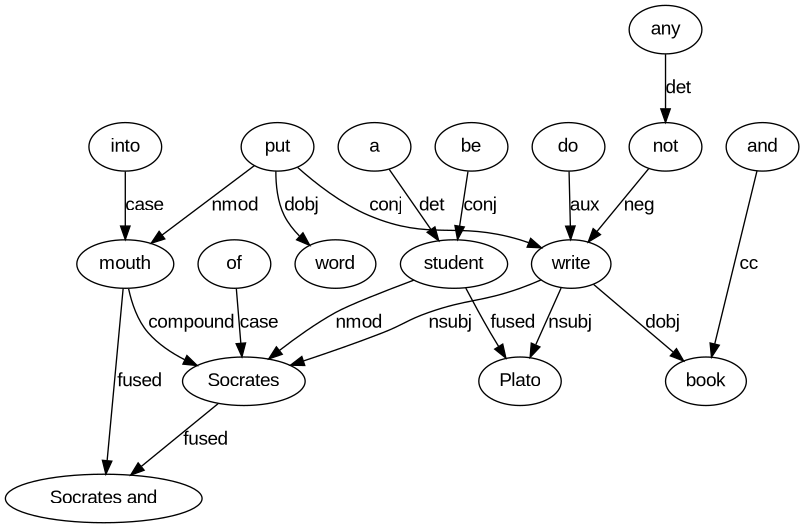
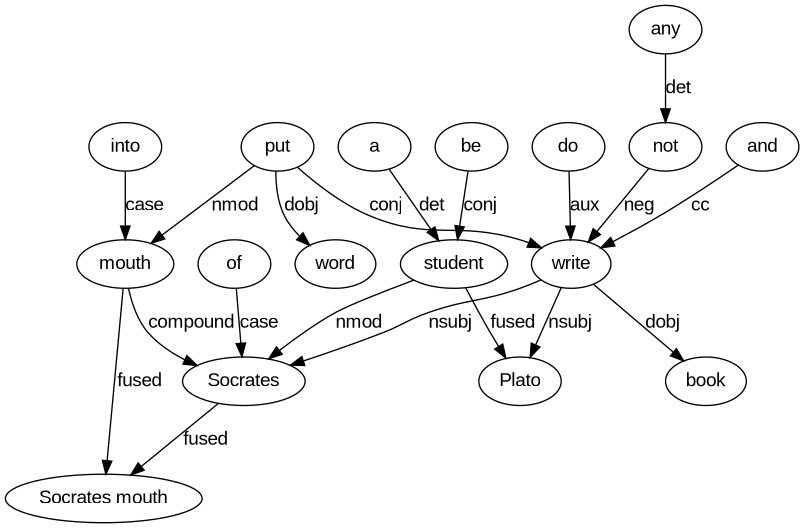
edge "and" -> "book": now "and" -> "write"
node "Socrates and": label "Socrates and" -> "Socrates mouth"
